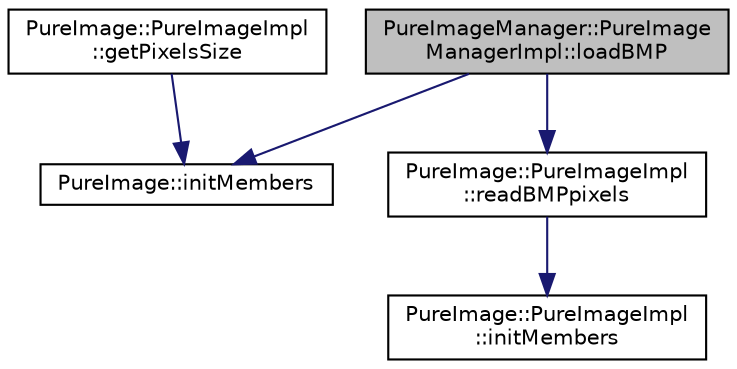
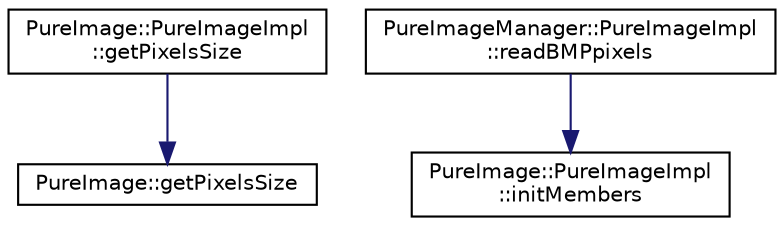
node "PureImageManager::PureImage ManagerImpl::loadBMP": removed
node "PureImage::initMembers": label "PureImage::initMembers" -> "PureImage::getPixelsSize"
node "PureImage::PureImageImpl ::readBMPpixels": label "PureImage::PureImageImpl ::readBMPpixels" -> "PureImageManager::PureImageImpl ::readBMPpixels"
